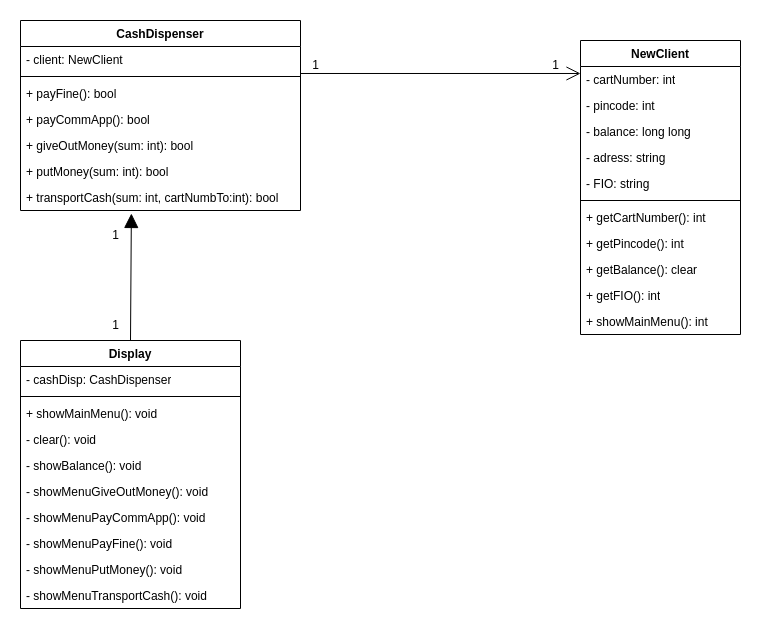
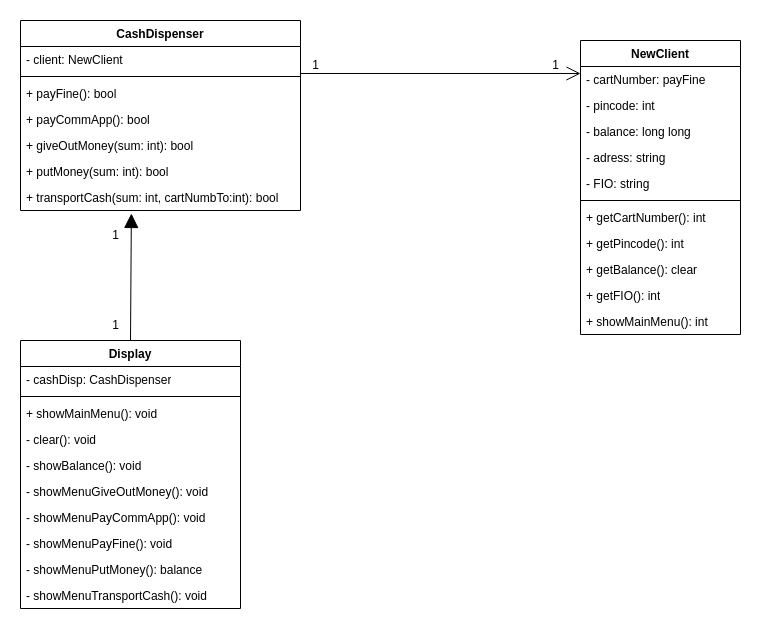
node "- cartNumber: int": label "- cartNumber: int" -> "- cartNumber: payFine"
node "- showMenuPutMoney(): void": label "- showMenuPutMoney(): void" -> "- showMenuPutMoney(): balance"
